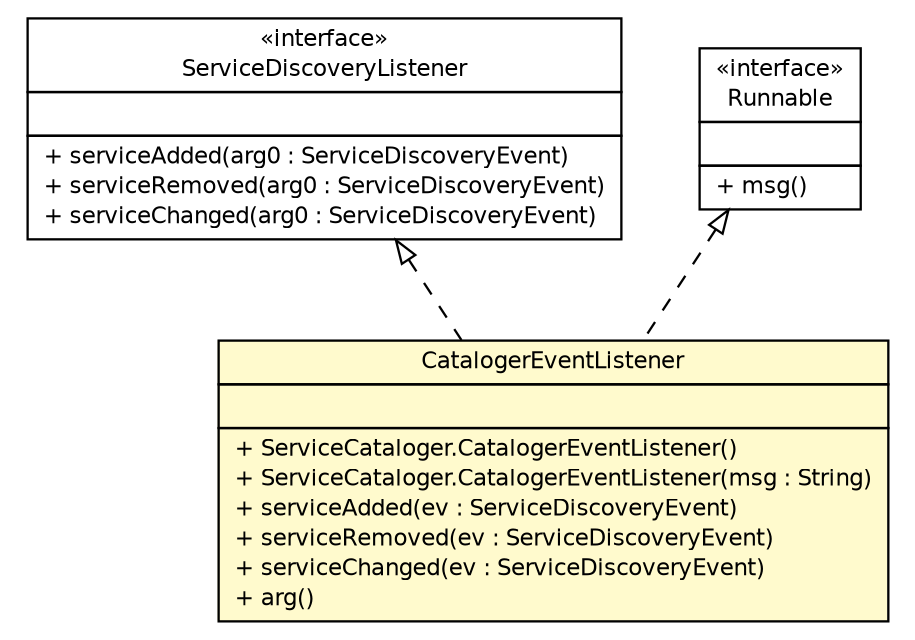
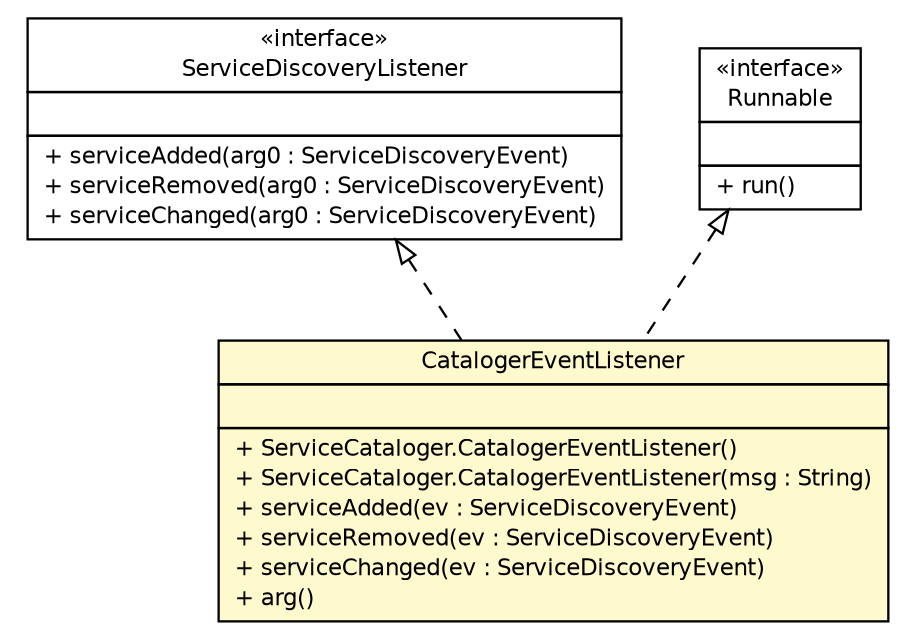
node "Runnable": text "+ msg()" -> "+ run()"
